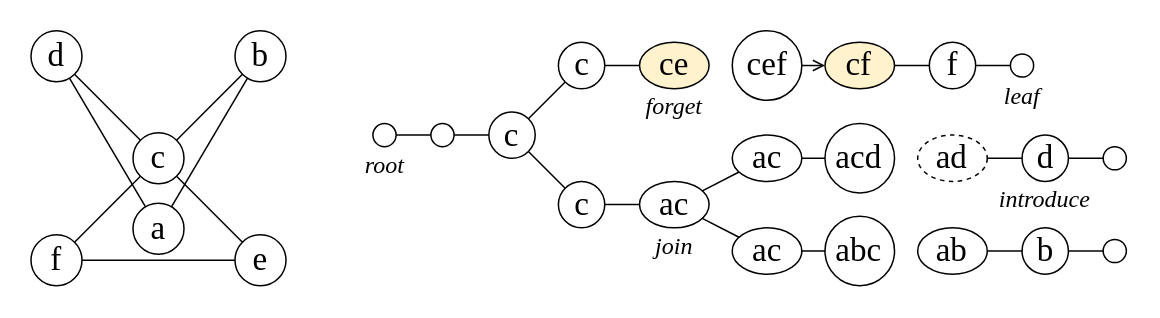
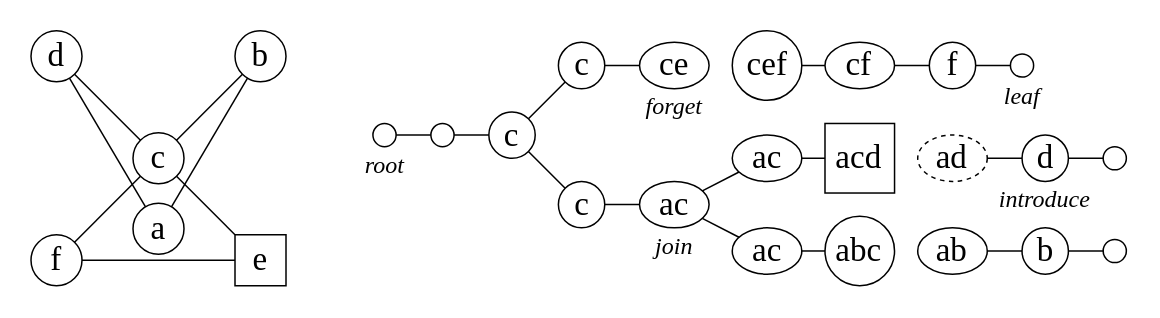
node "ce": fillcolor #fff2cc -> #ffffff
edge "cef" -> "cf": arrowhead open -> none
node "cf": fillcolor #fff2cc -> #ffffff
node "acd": shape ellipse -> rectangle
node "e": shape ellipse -> rectangle
